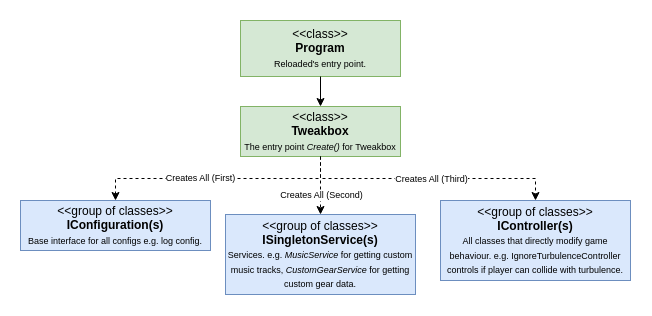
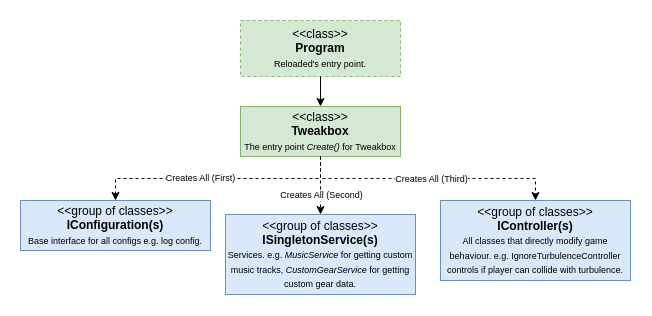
node "<<class>> Program Reloaded's entry point.": style solid -> dashed
